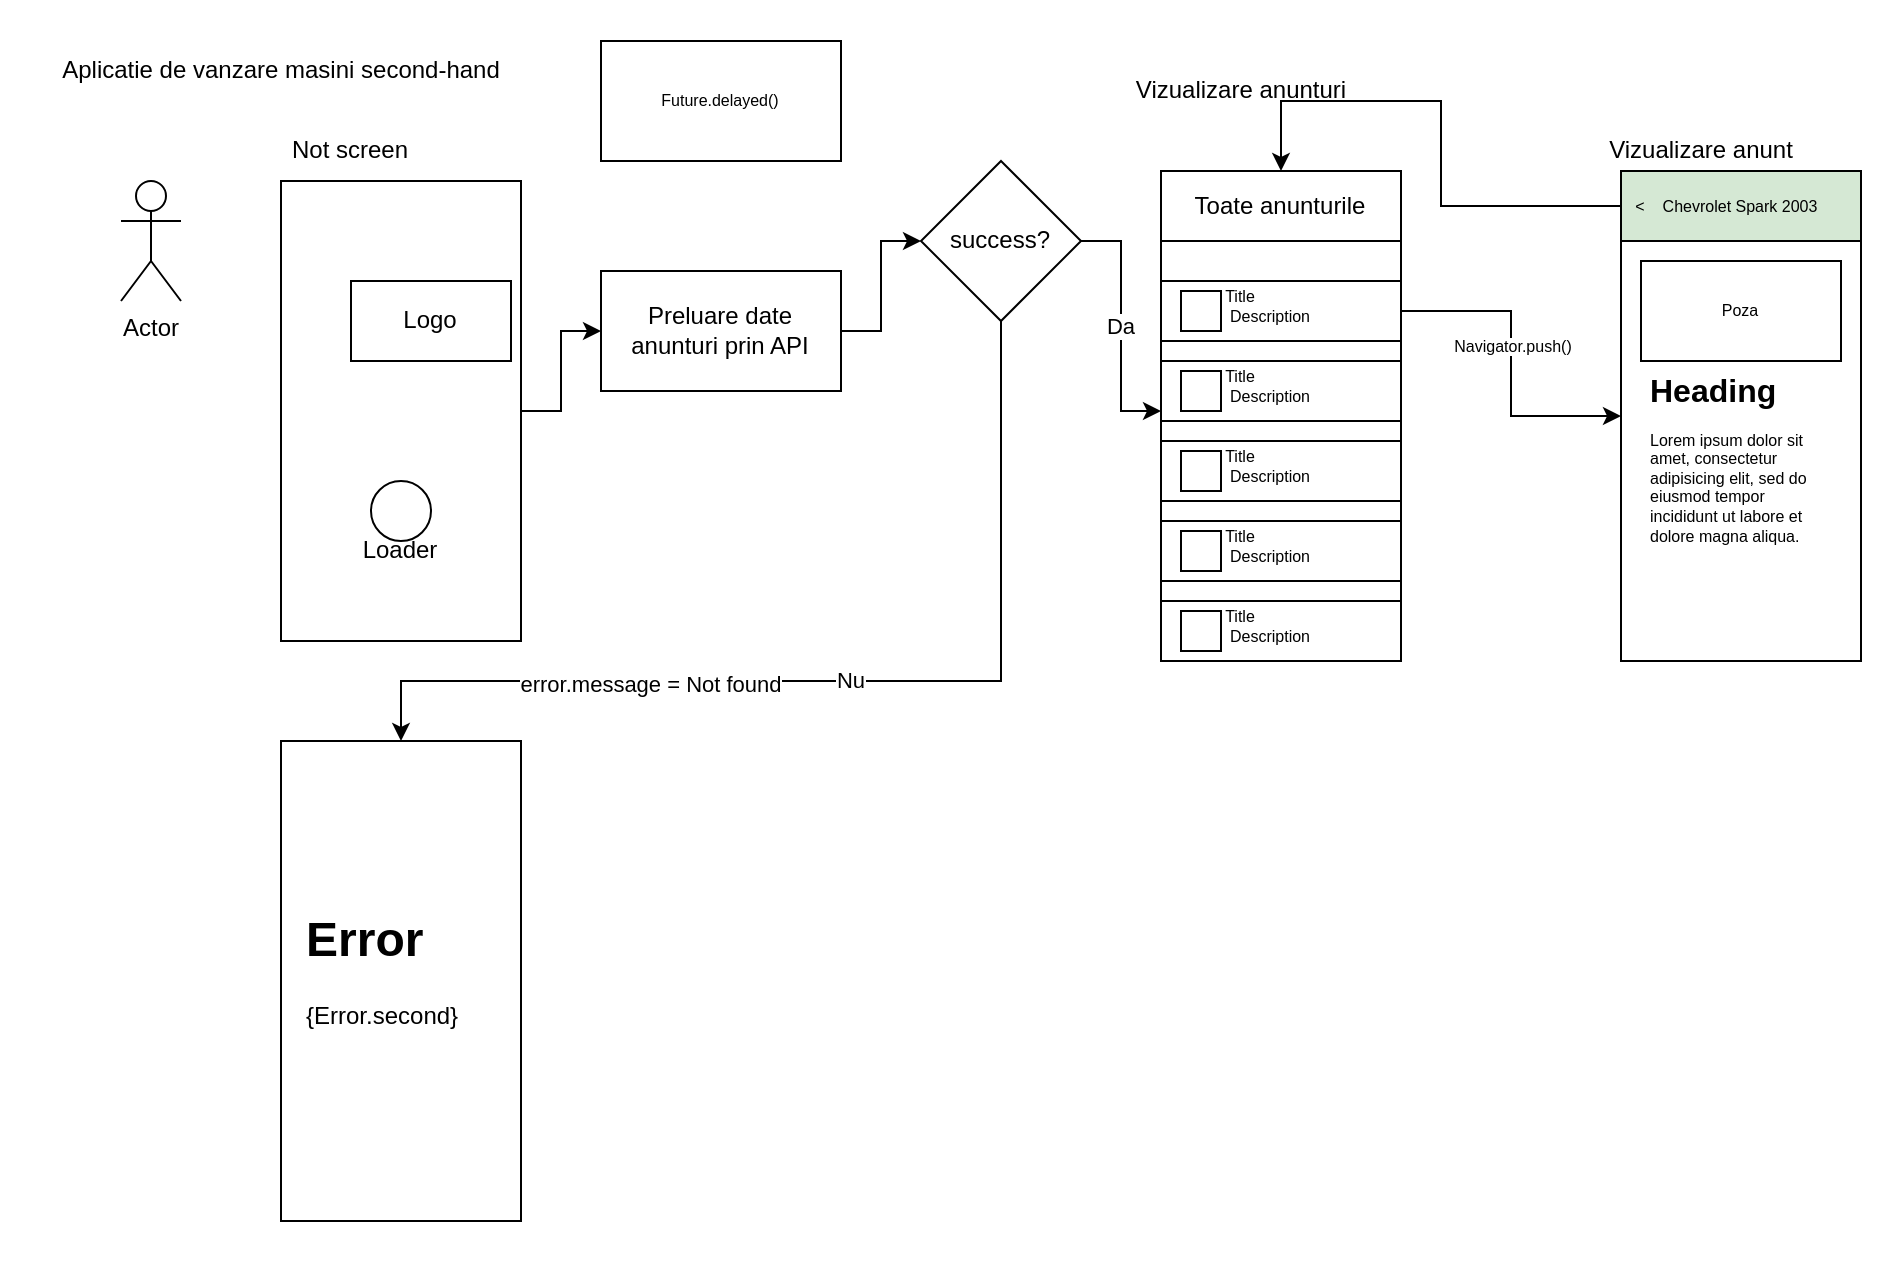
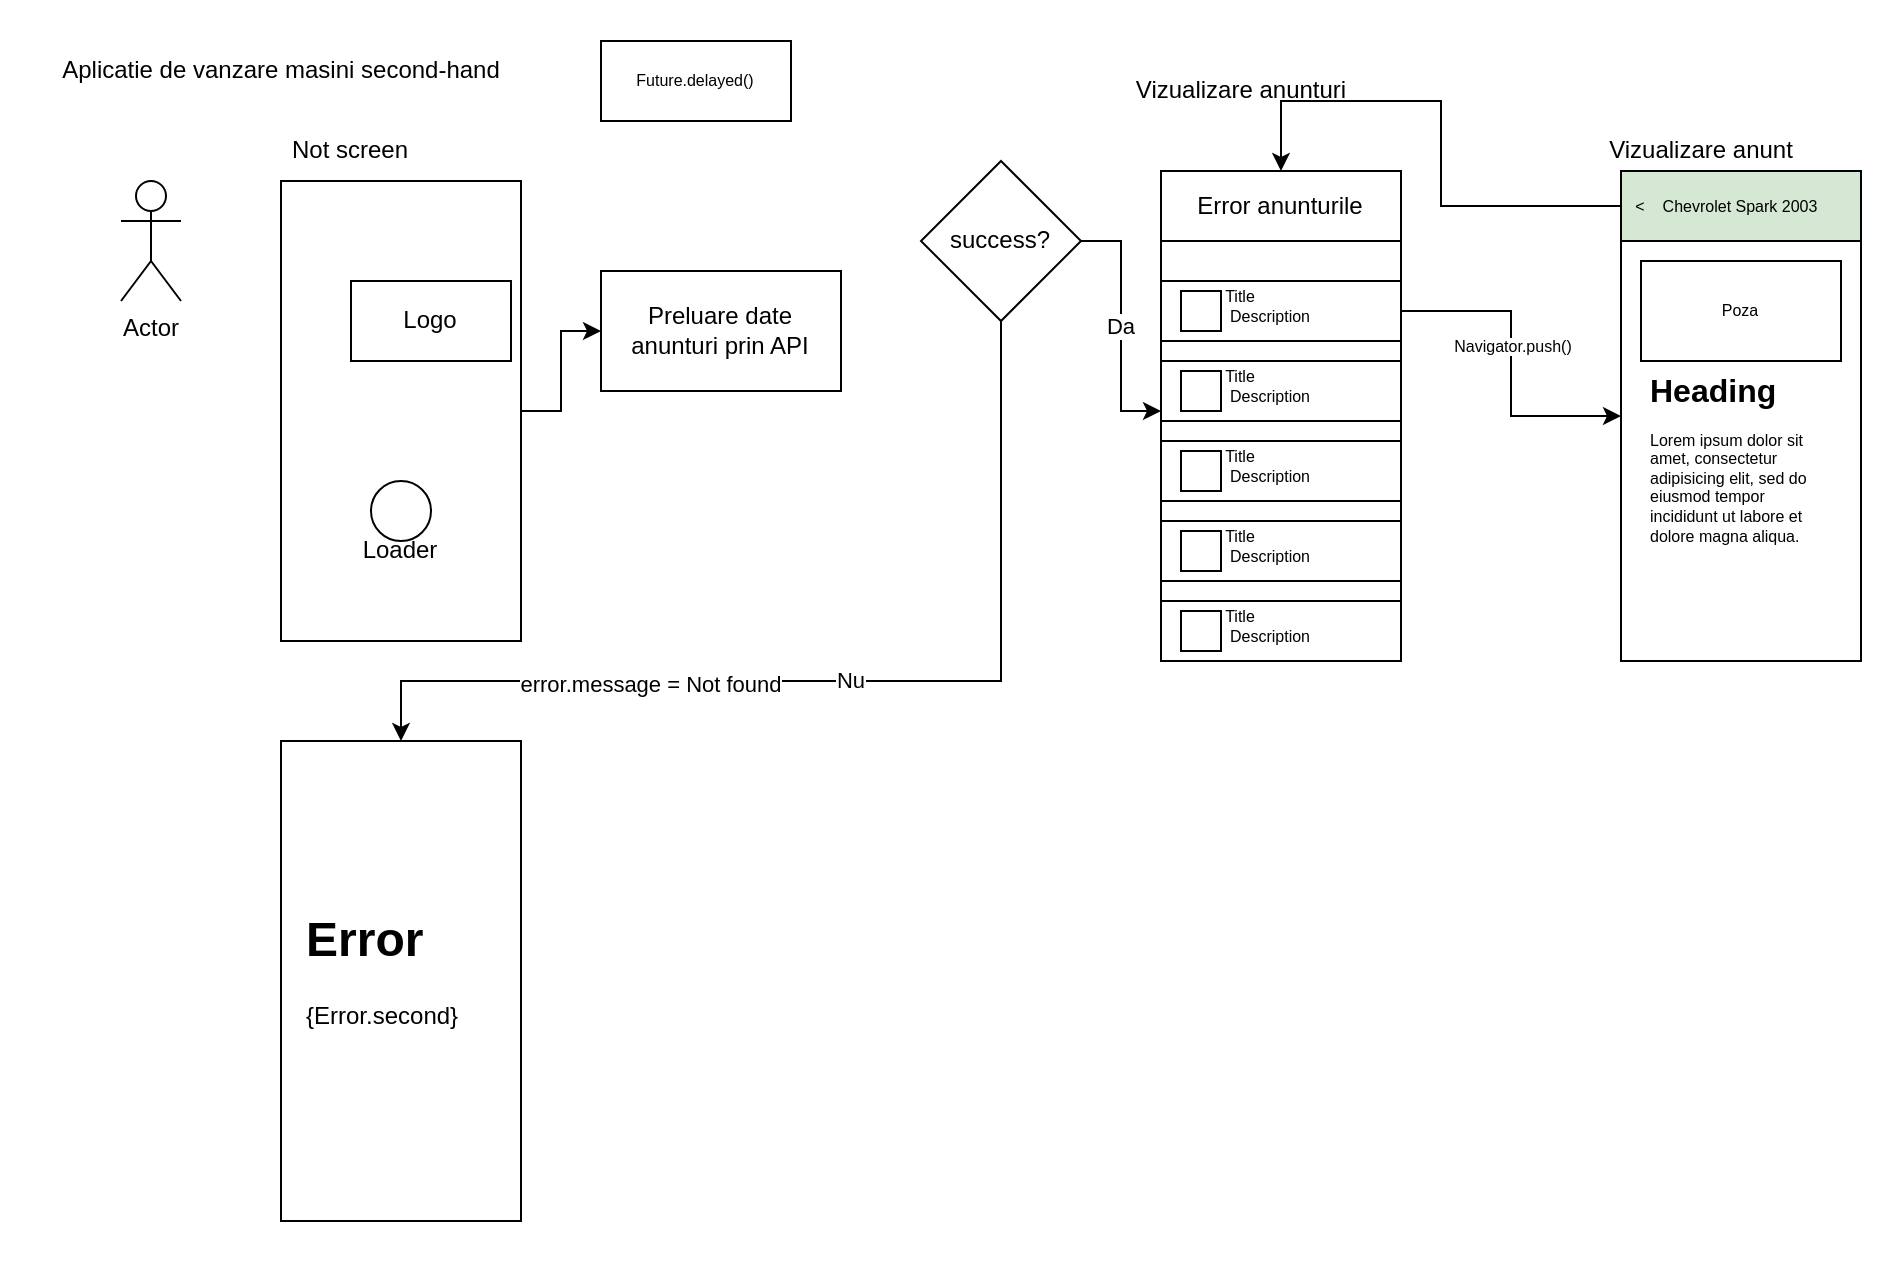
node "Future.delayed()": size 240x120 -> 190x80
node "Toate anunturile": label "Toate anunturile" -> "Error anunturile"
edge "Preluare date anunturi prin API" -> "success?": removed
